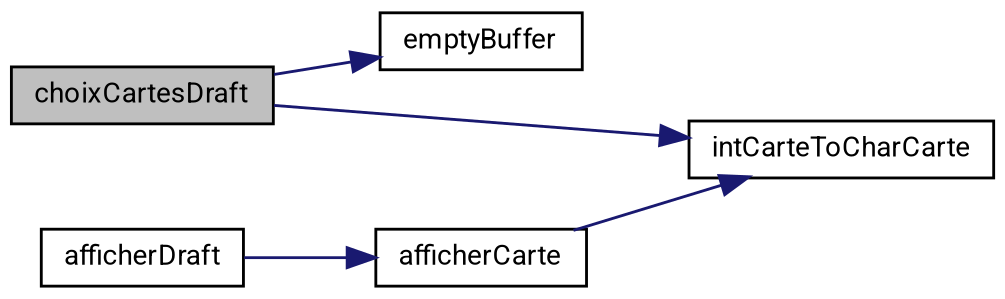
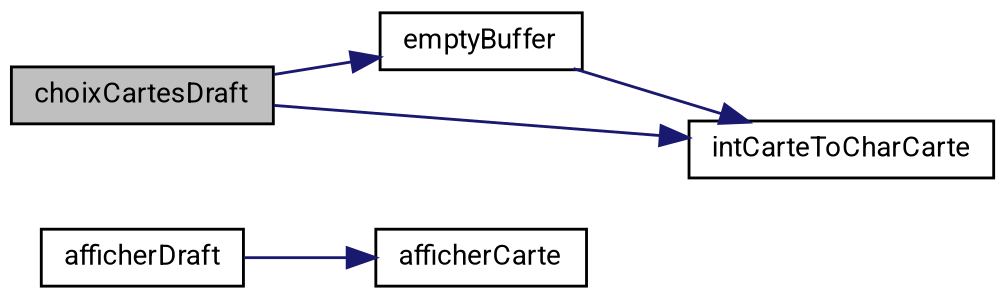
edge "afficherCarte" -> "intCarteToCharCarte": now "emptyBuffer" -> "intCarteToCharCarte"
